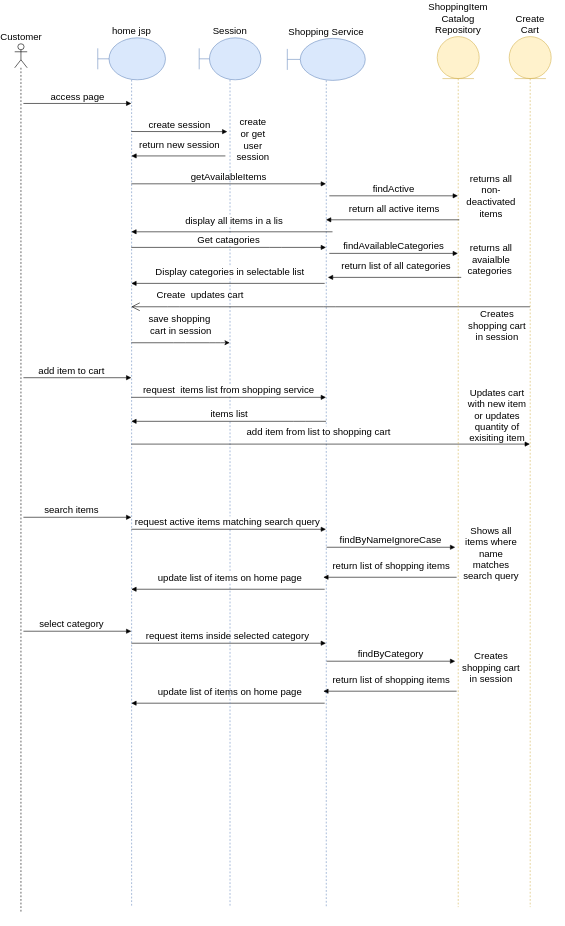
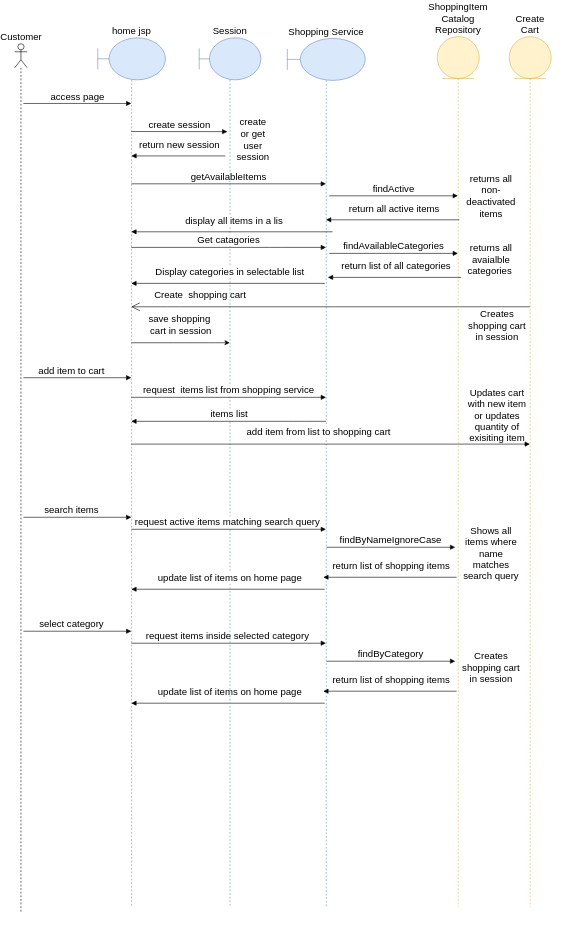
node "Create updates cart": label "Create updates cart" -> "Create shopping cart"
